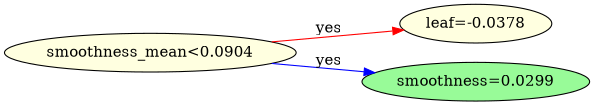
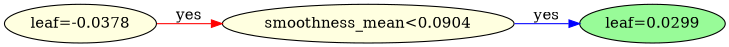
edge "smoothness_mean<0.0904" -> "leaf=-0.0378": reversed
node "smoothness=0.0299": label "smoothness=0.0299" -> "leaf=0.0299"
